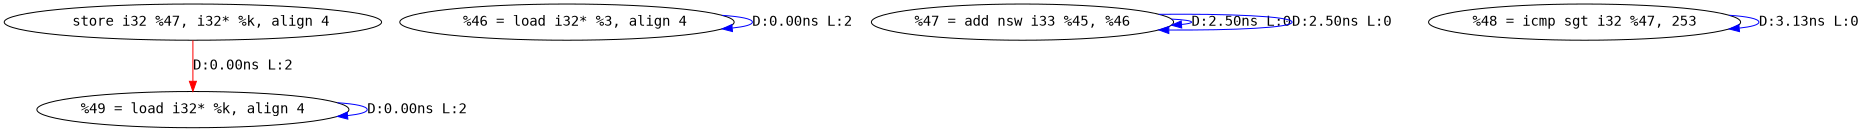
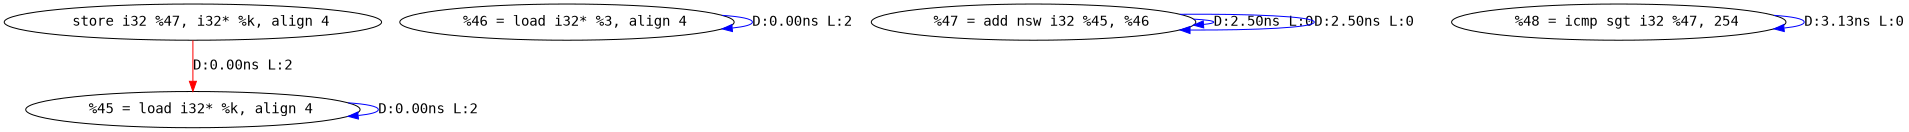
node "%47 = add nsw i33 %45, %46": label "%47 = add nsw i33 %45, %46" -> "%47 = add nsw i32 %45, %46"
node "%48 = icmp sgt i32 %47, 253": label "%48 = icmp sgt i32 %47, 253" -> "%48 = icmp sgt i32 %47, 254"
node "%49 = load i32* %k, align 4": label "%49 = load i32* %k, align 4" -> "%45 = load i32* %k, align 4"
